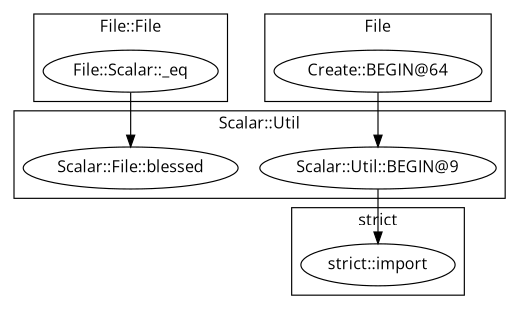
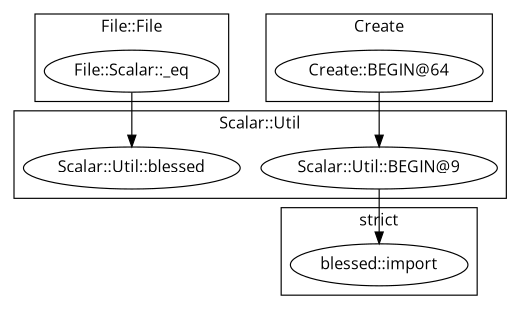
cluster "File": label "File" -> "Create"
node "Scalar::File::blessed": label "Scalar::File::blessed" -> "Scalar::Util::blessed"
node "strict::import": label "strict::import" -> "blessed::import"
